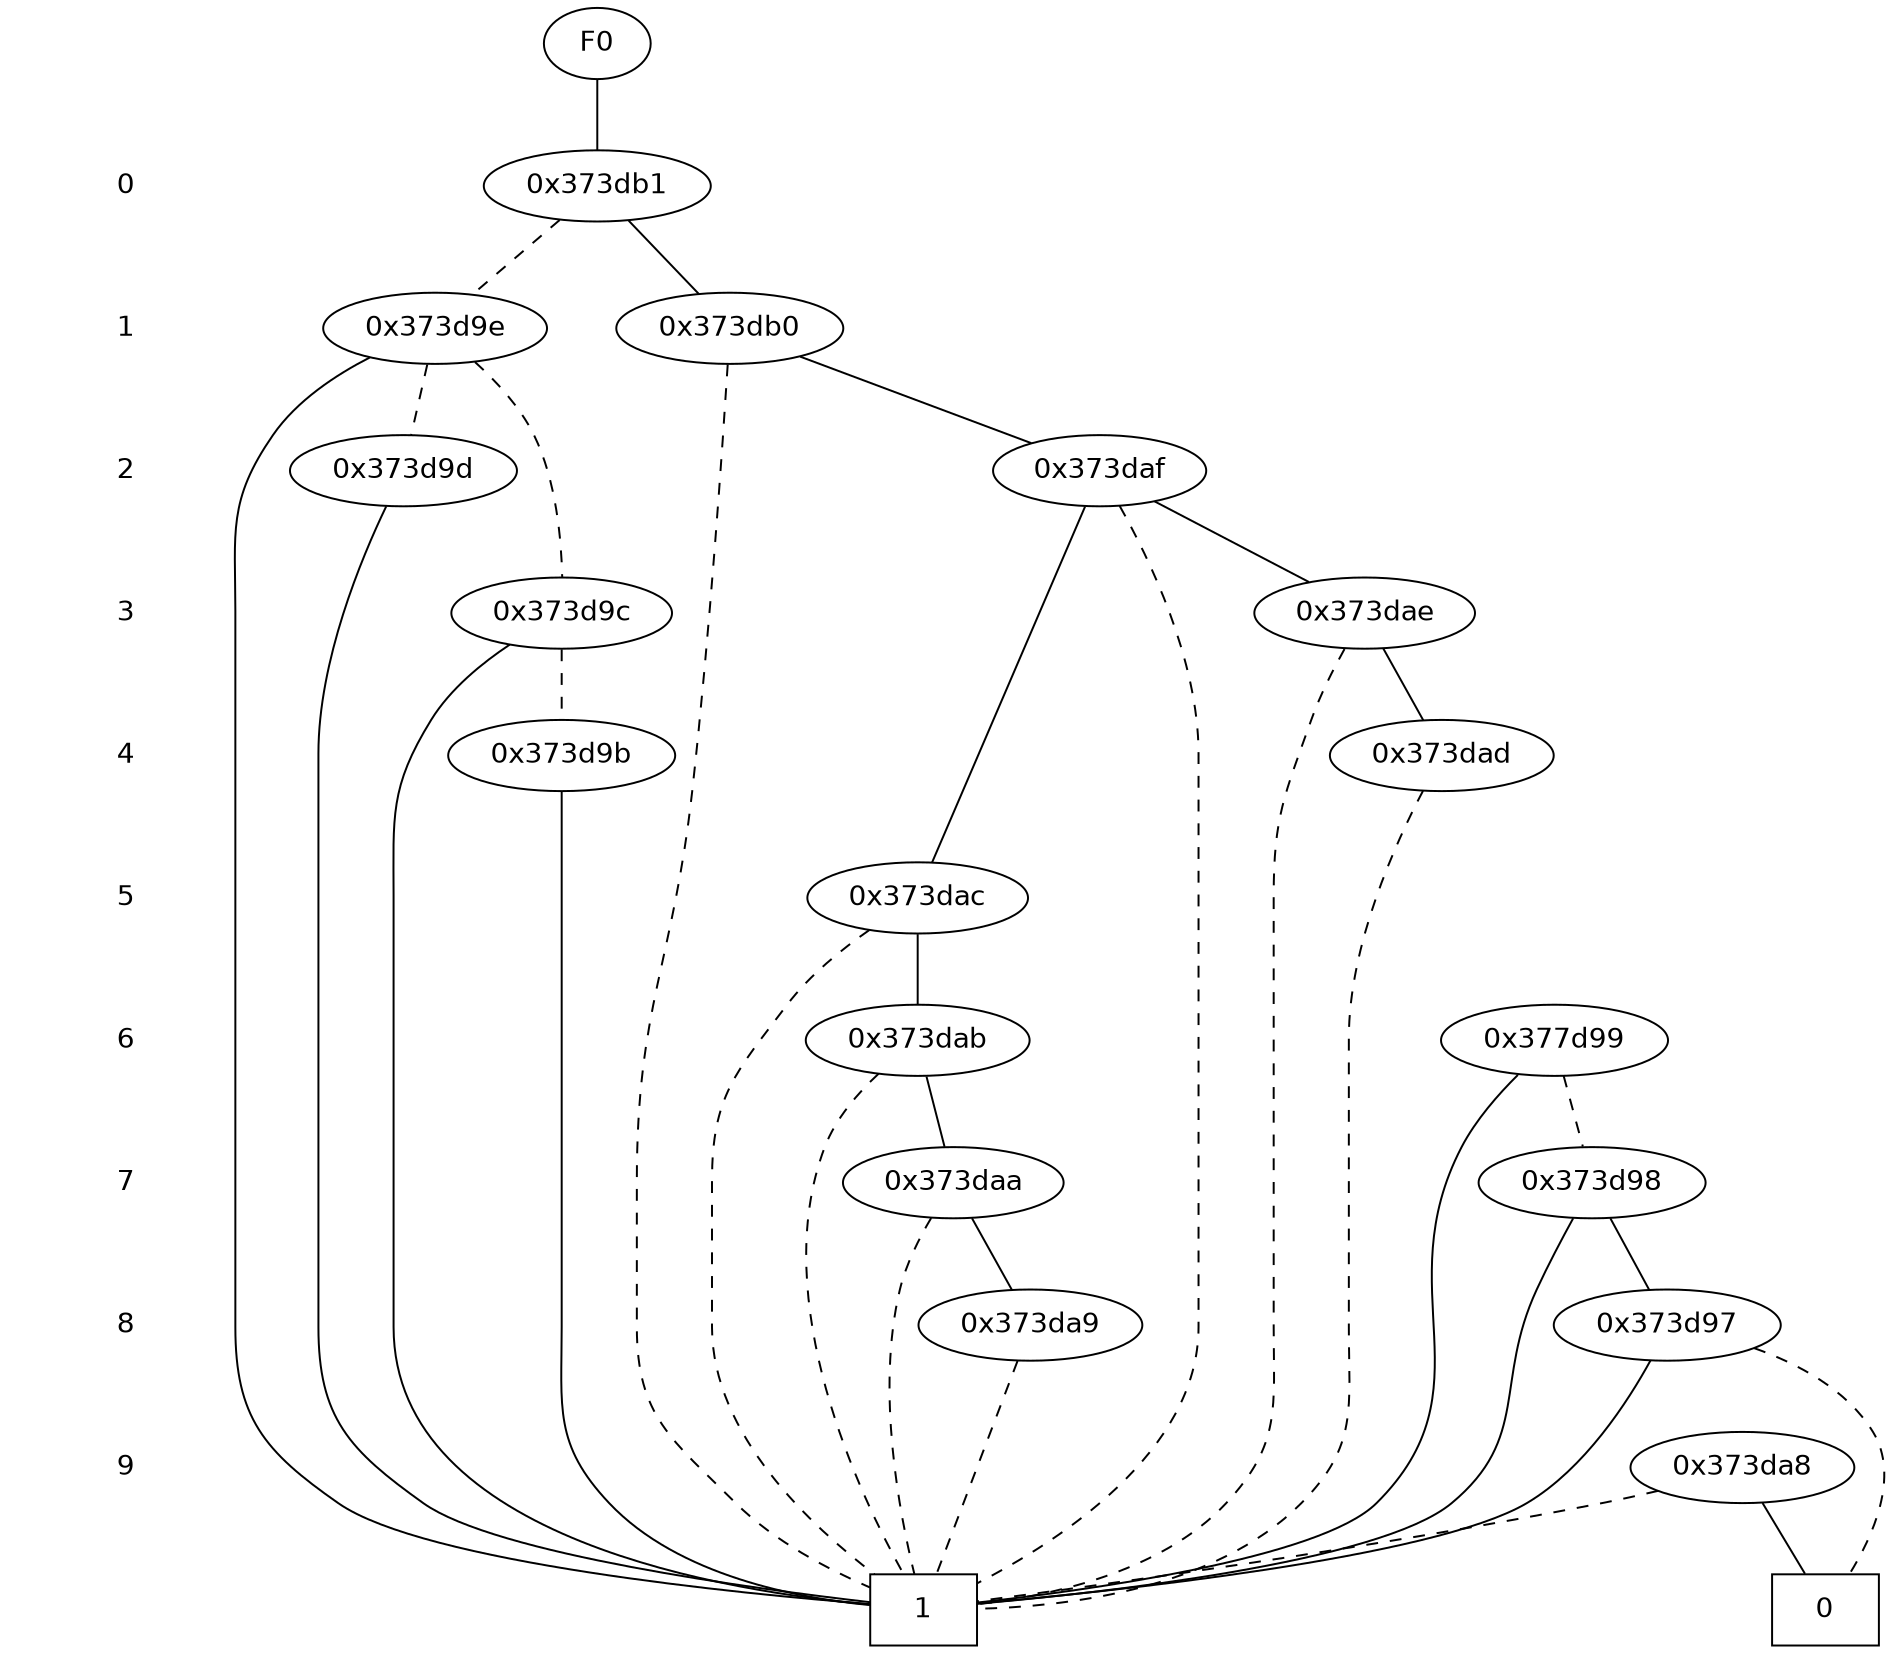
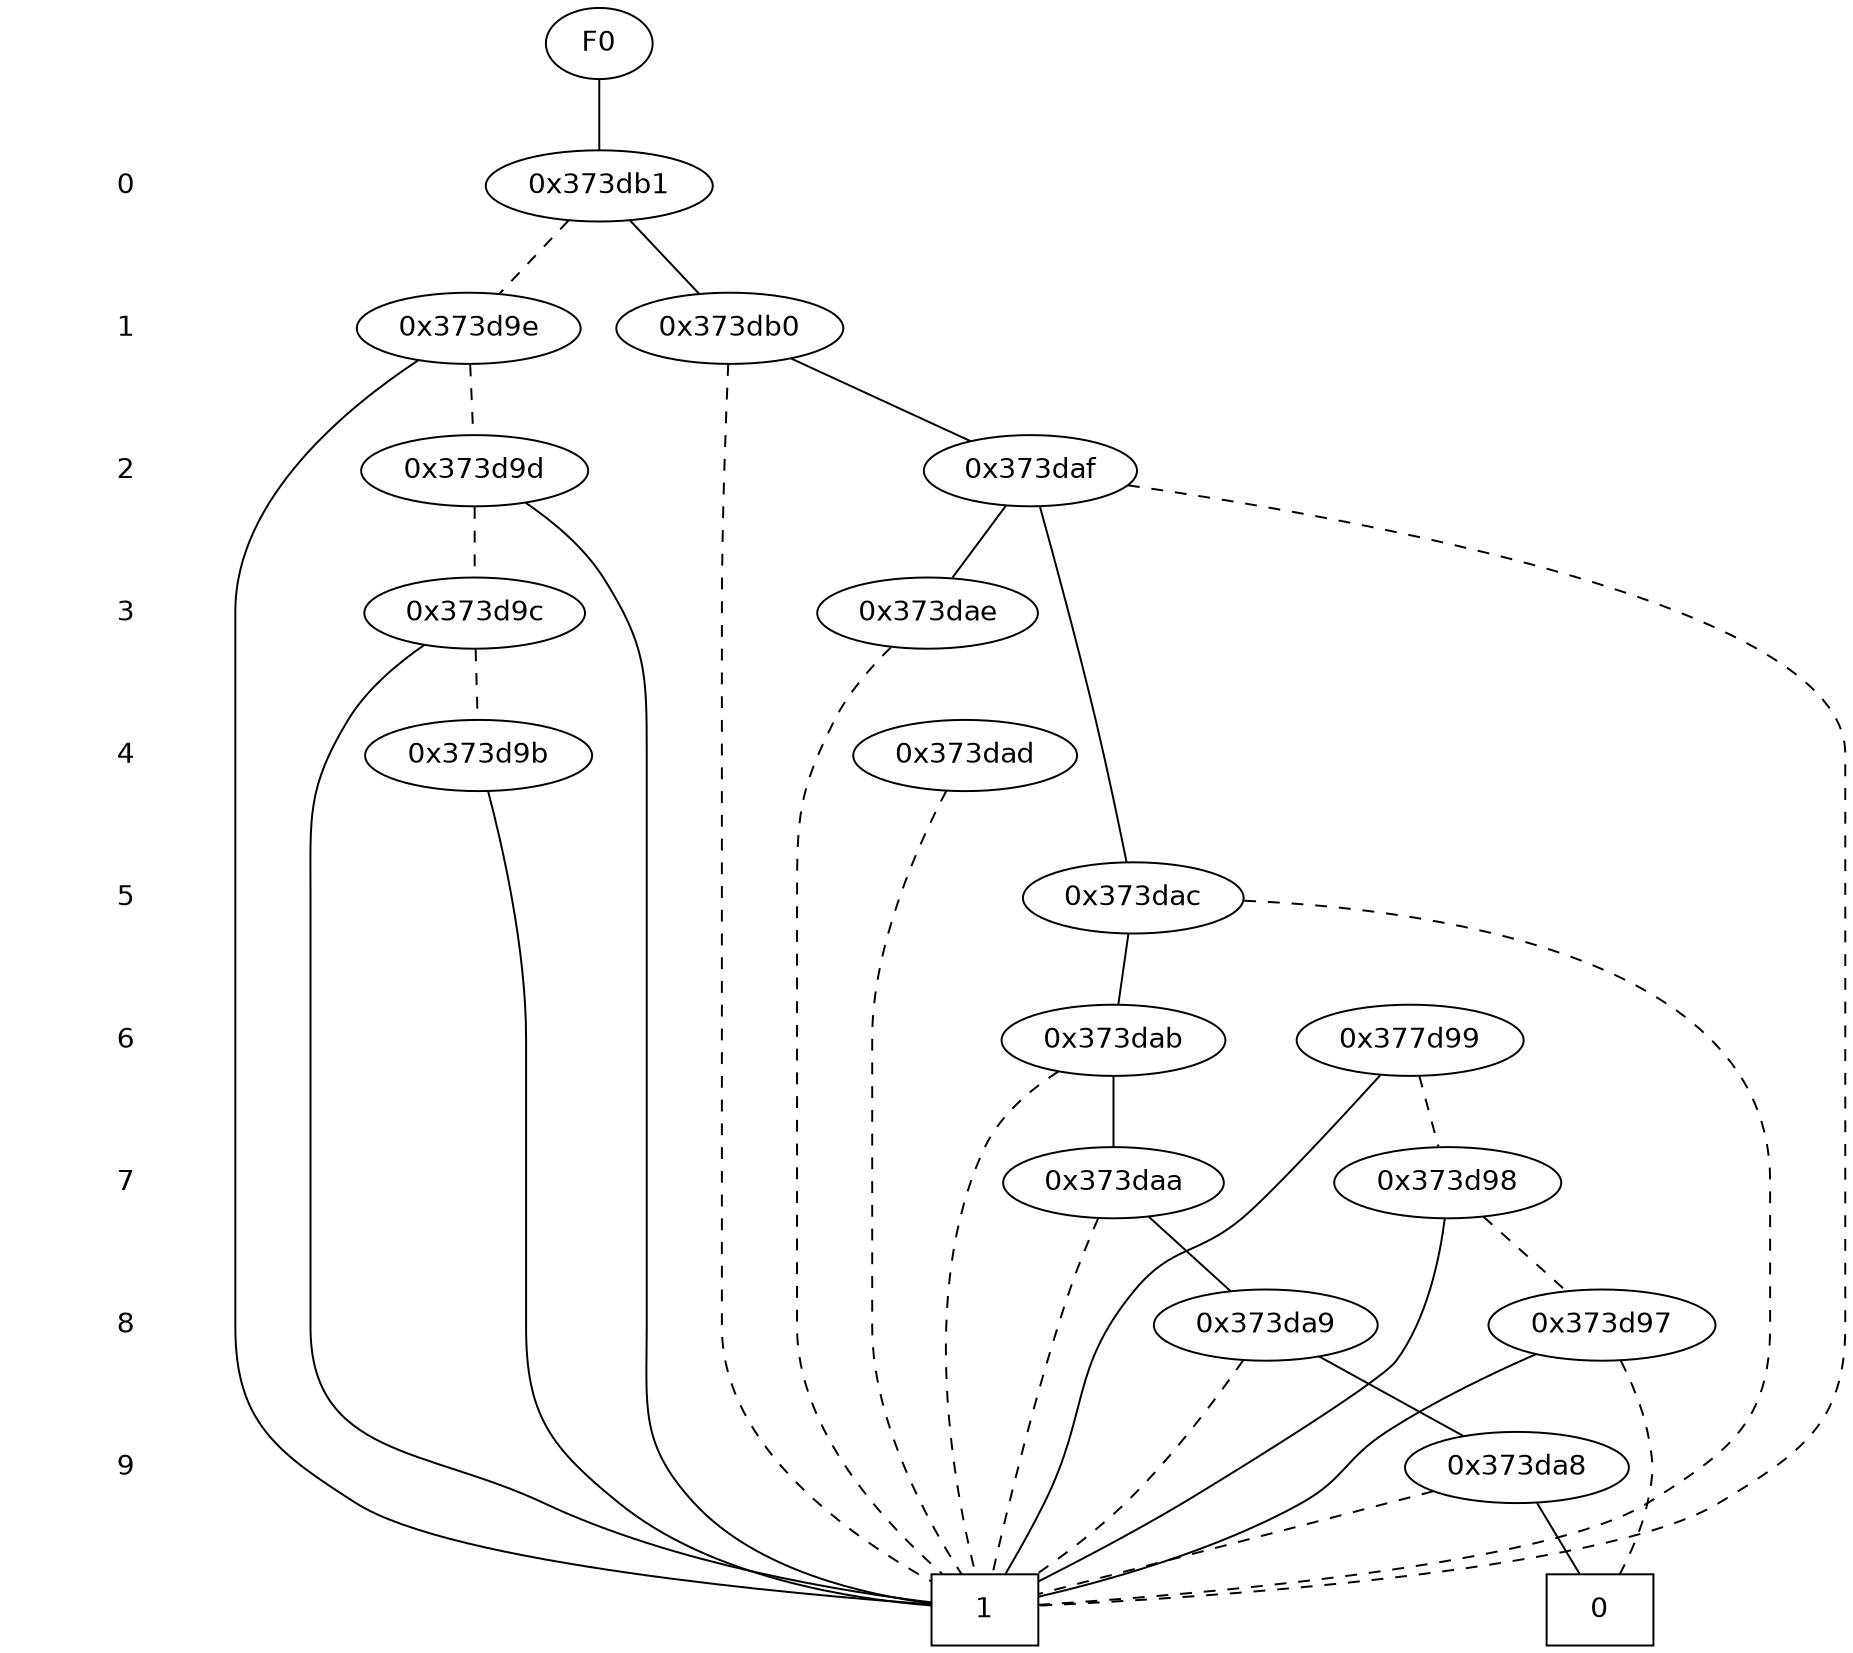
edge "0x373d9e" -- "0x373d9c": now "0x373d9d" -- "0x373d9c"
edge "0x373dae" -- "0x373dad": removed
edge "0x373d98" -- "0x373d97": style solid -> dashed
edge "0x373da9" -- "0x373da8": added
